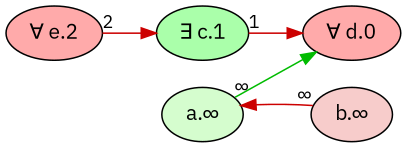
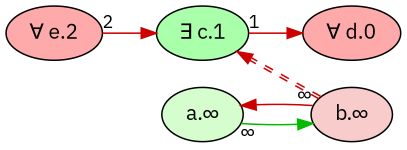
edge "a.∞" -> "∀ d.0": now "a.∞" -> "b.∞"
edge "b.∞" -> "∃ c.1": added
